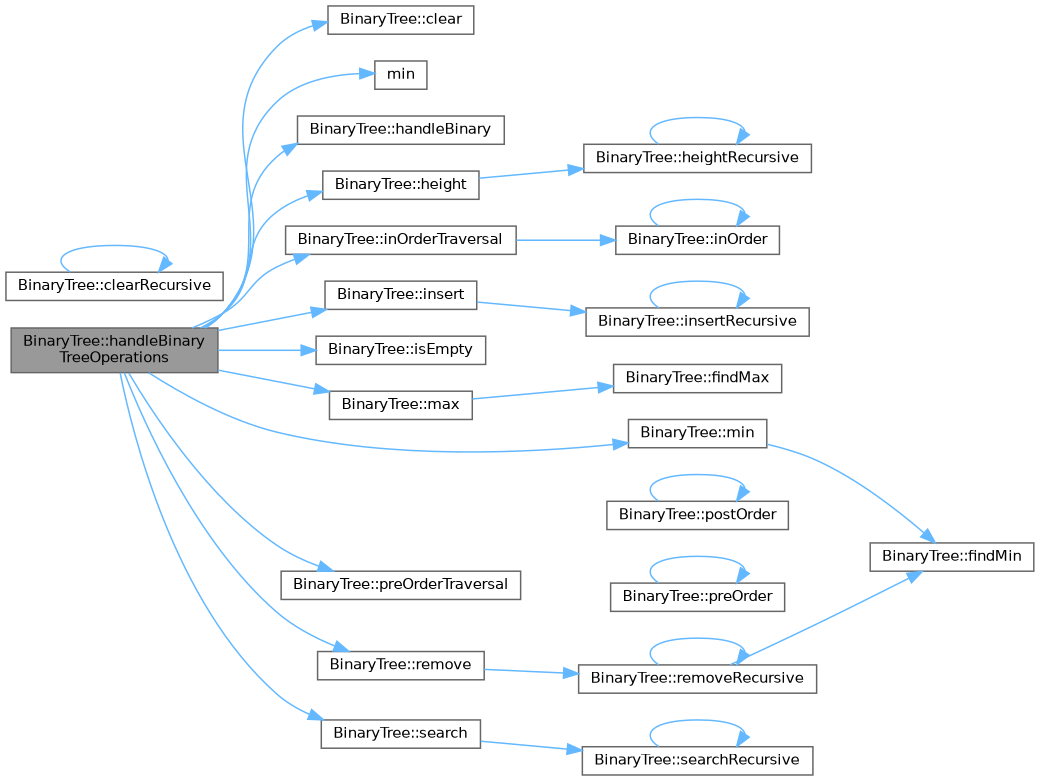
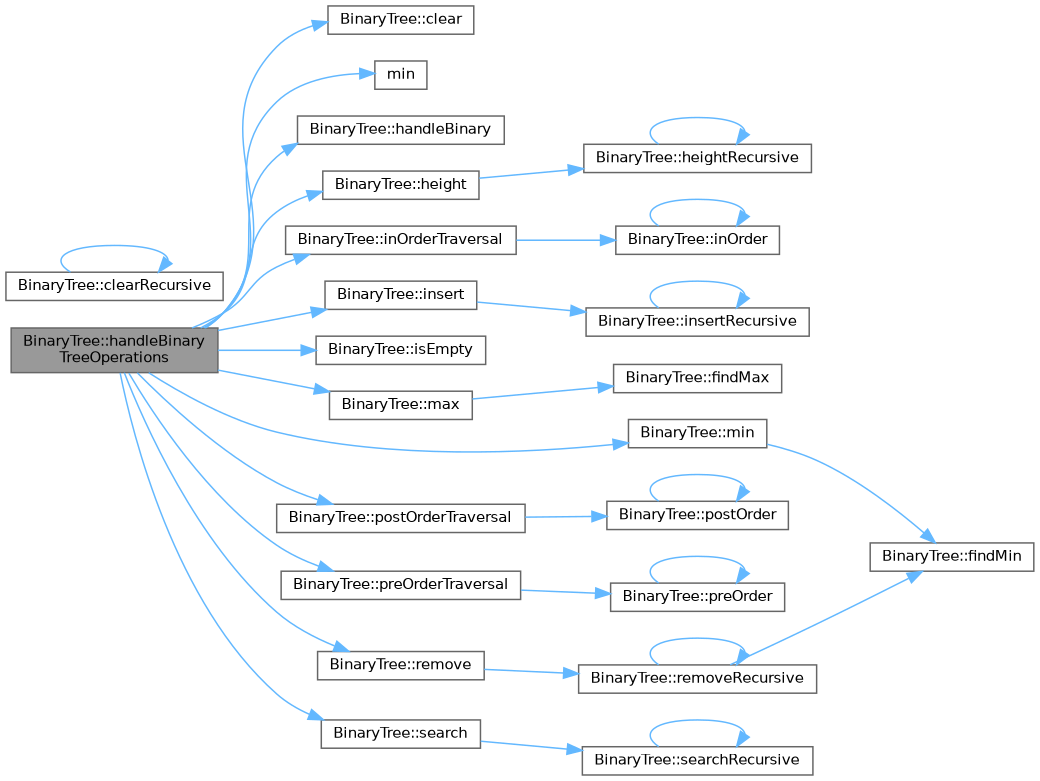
node "BinaryTree::postOrderTraversal": added
edge "BinaryTree::preOrderTraversal" -> "BinaryTree::preOrder": added
